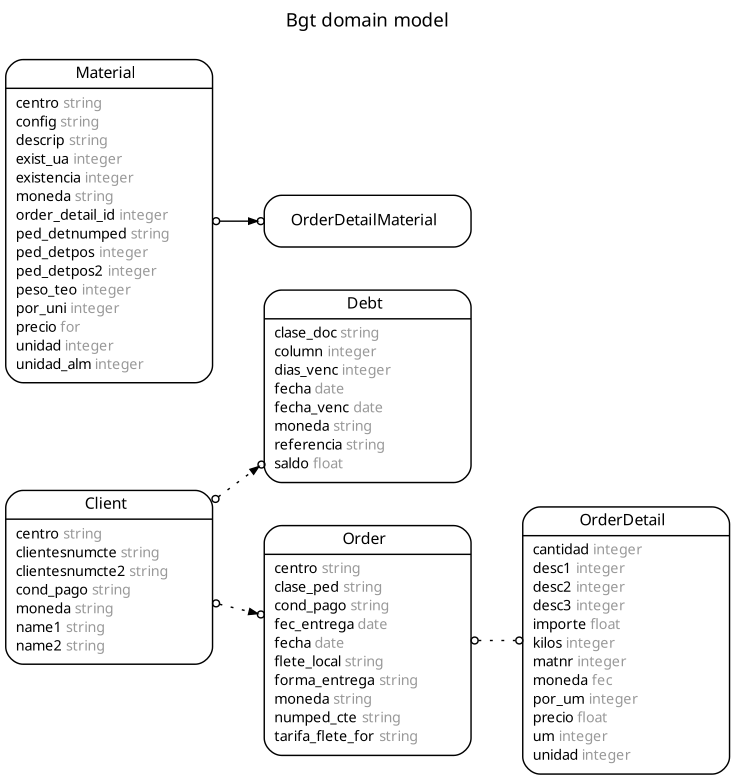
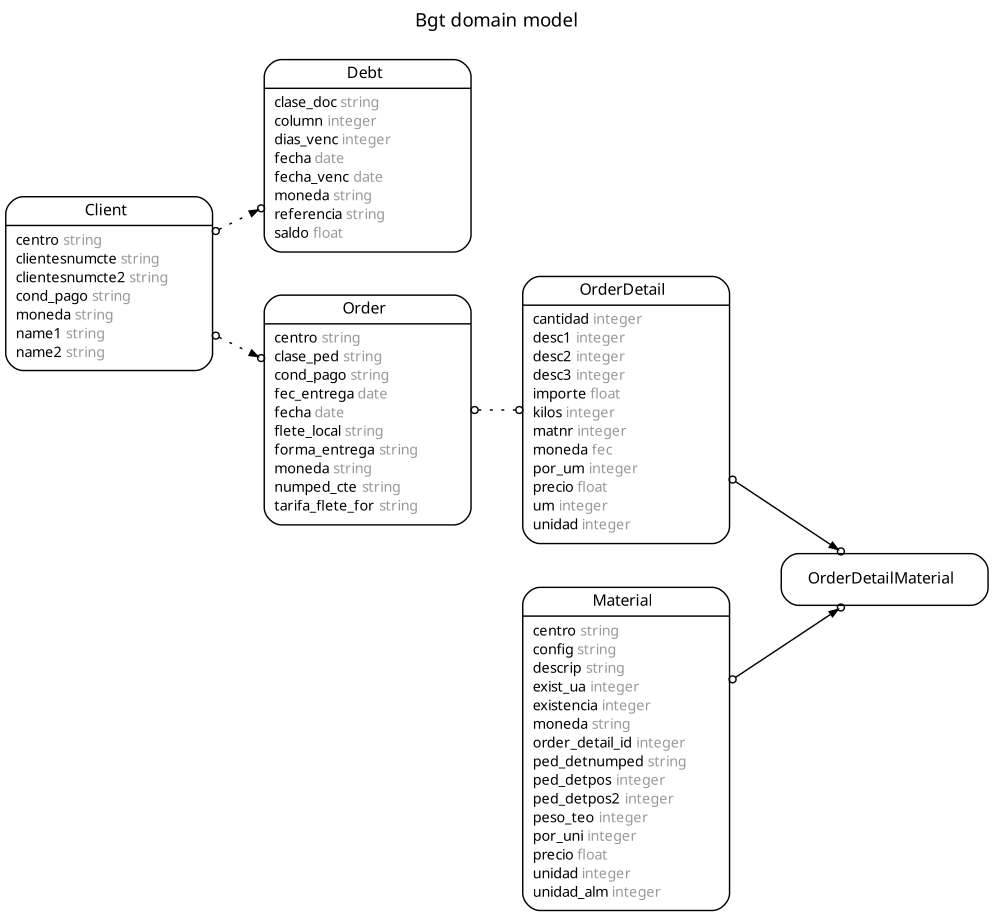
node "Material": text "for" -> "float"
edge "OrderDetail" -- "OrderDetailMaterial": added
